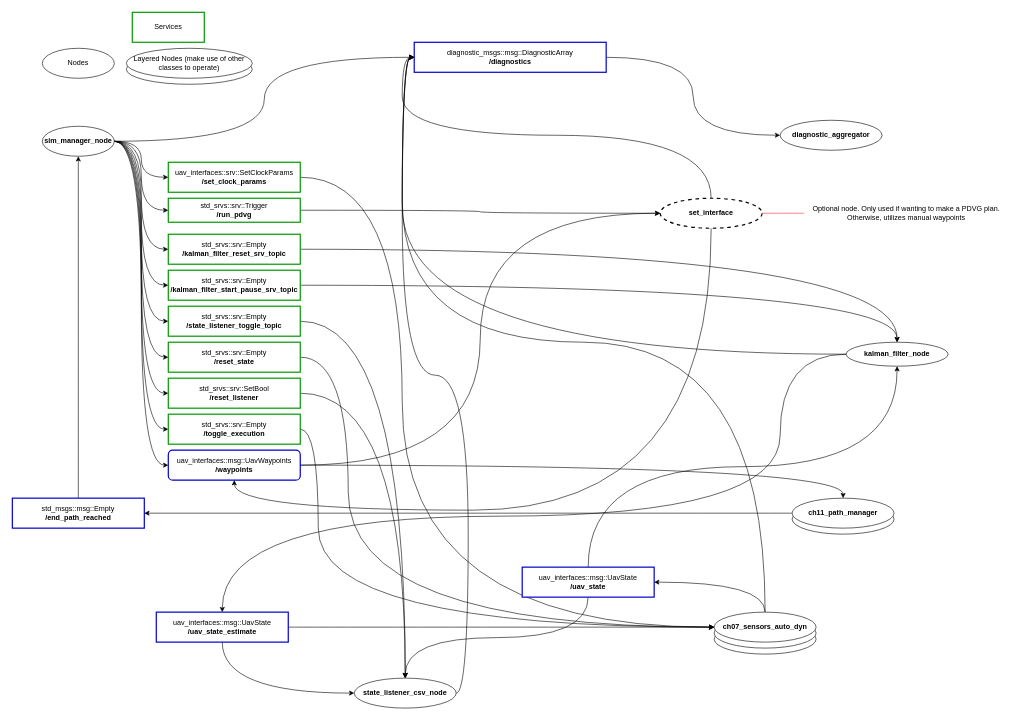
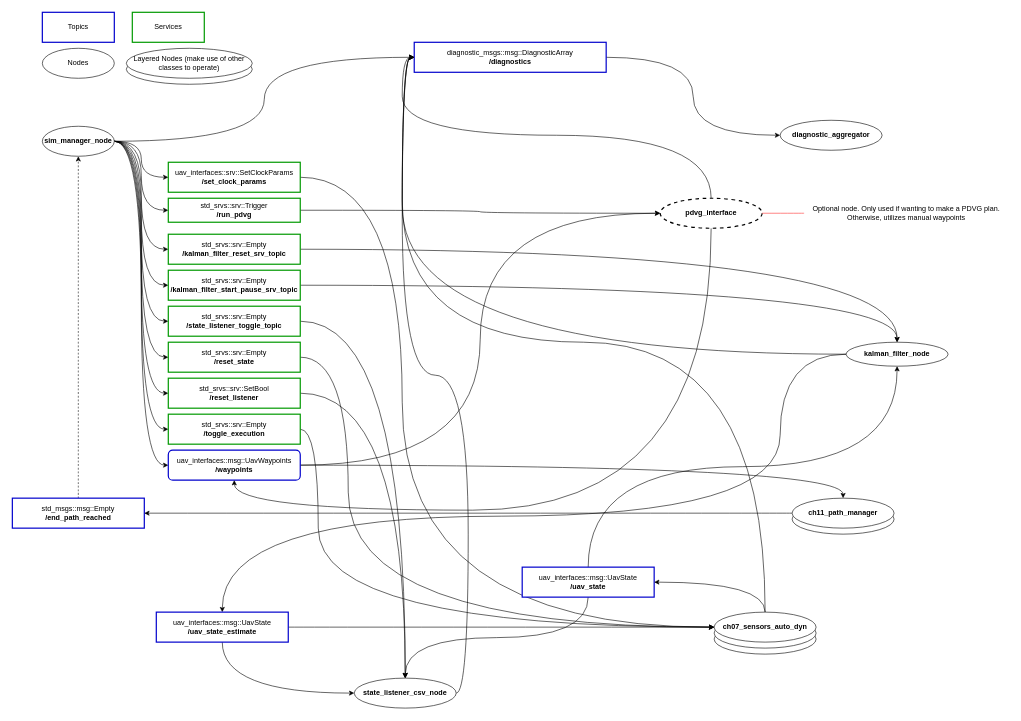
node "Topics": added
node "set_interface": label "set_interface" -> "pdvg_interface"
edge "std_msgs::msg::Empty /end_path_reached" -> "sim_manager_node": style solid -> dashed
